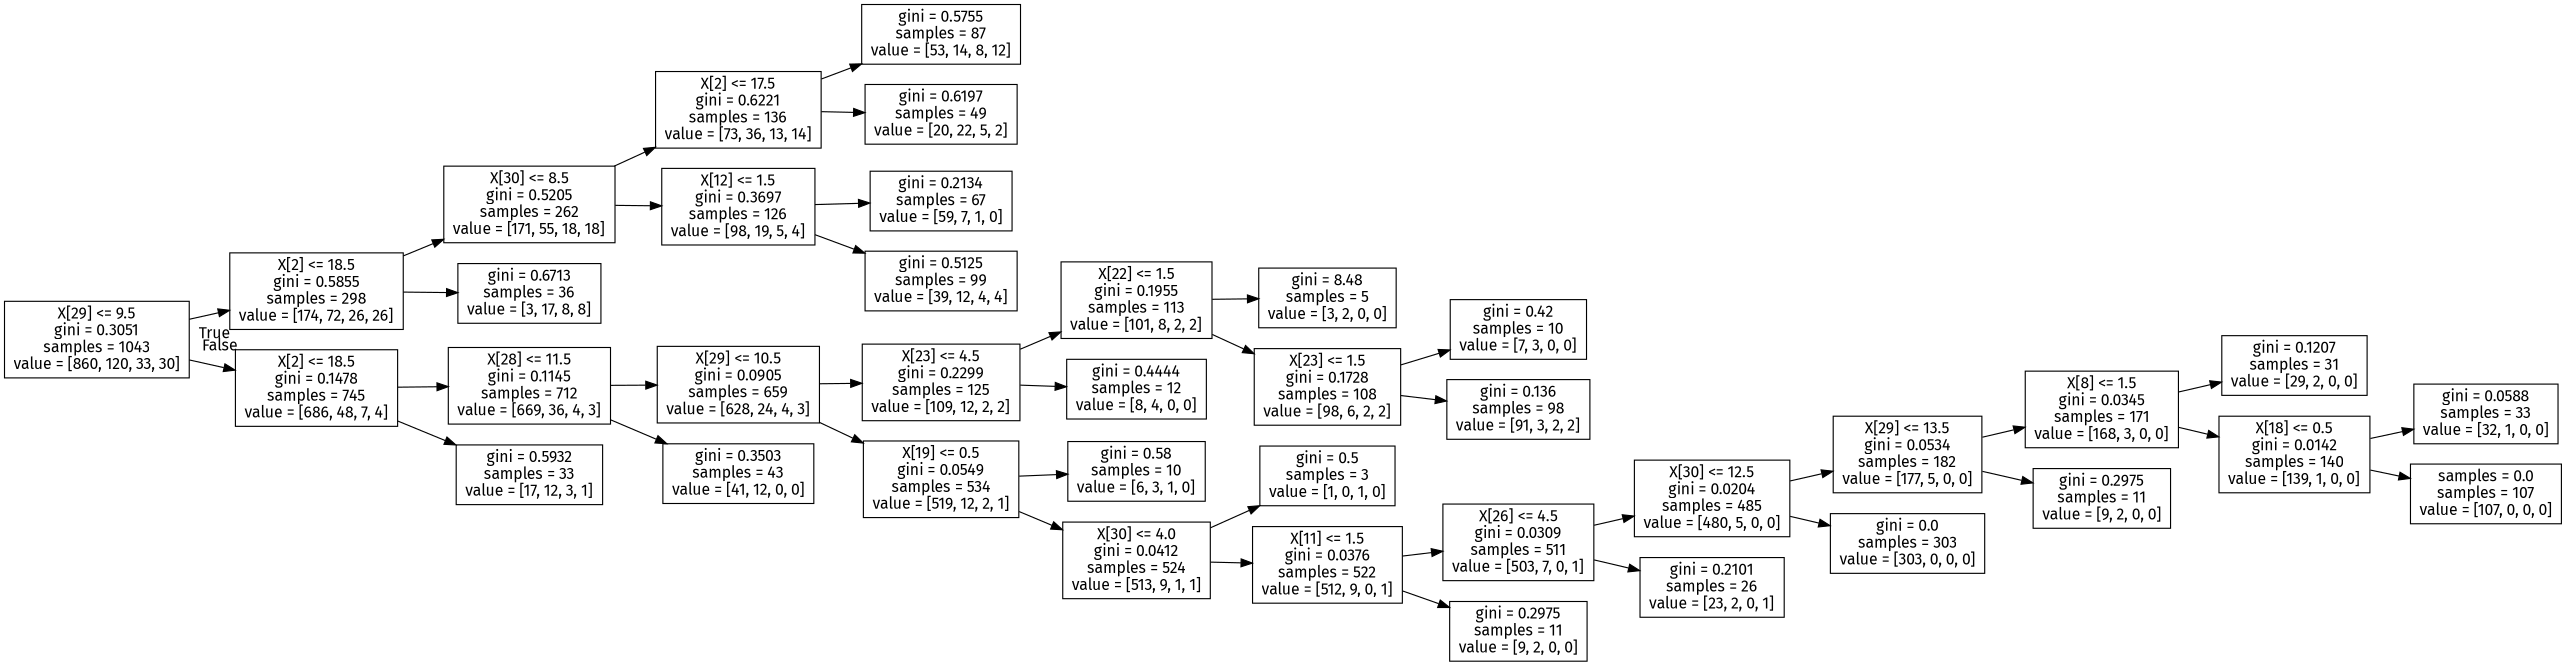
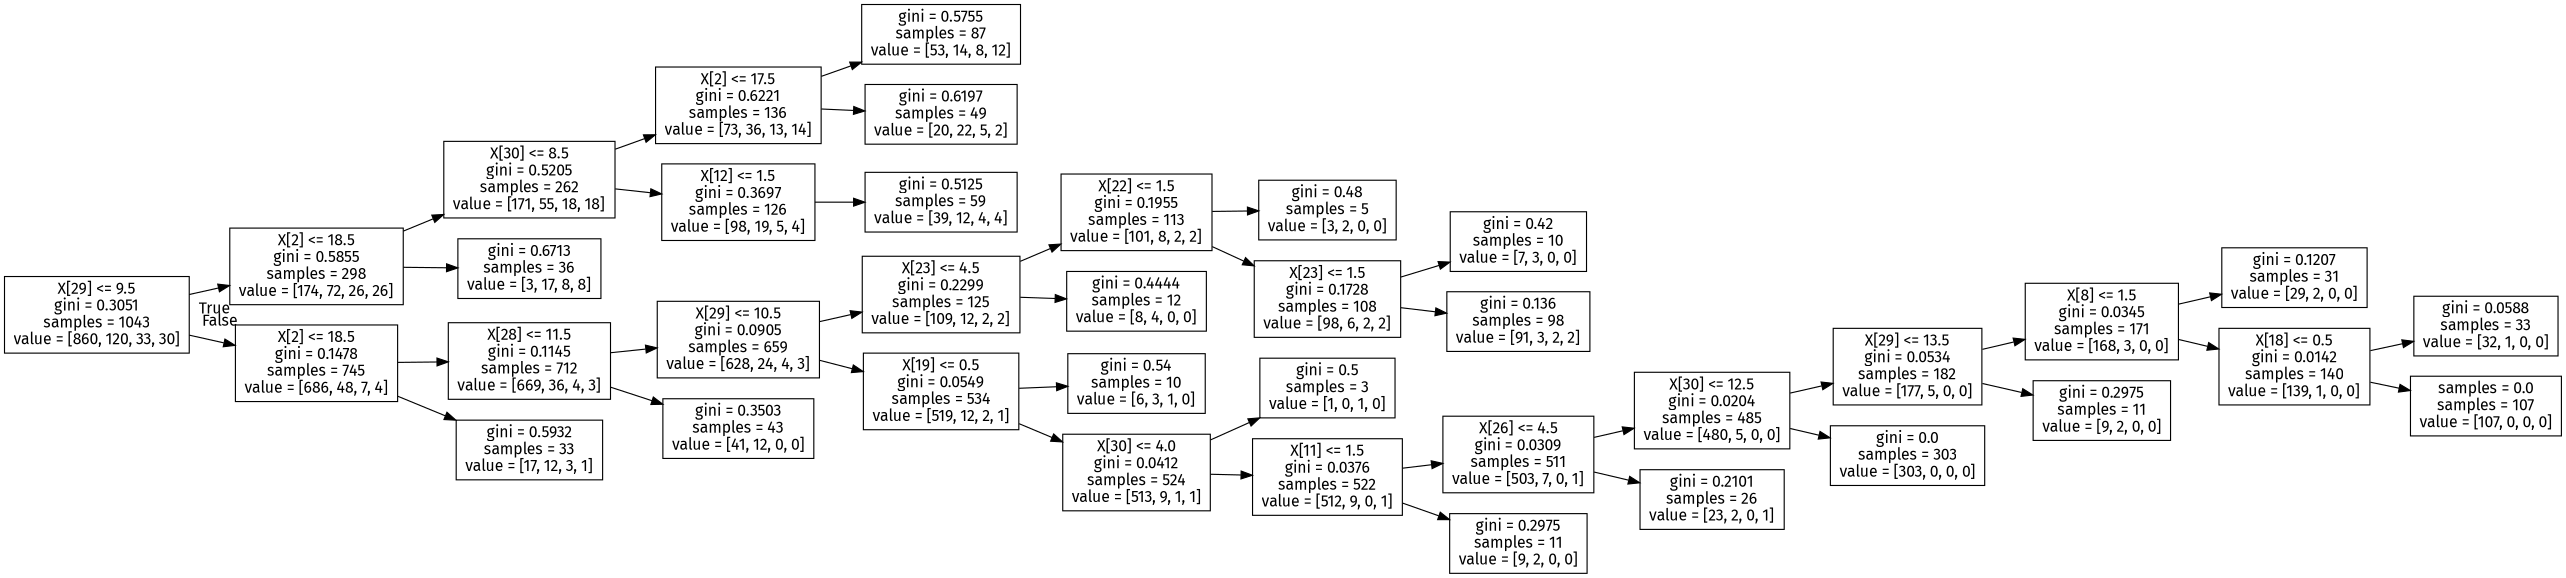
node "gini = 0.2134 samples = 67 value = [59, 7, 1, 0]": removed
node "gini = 0.5125 samples = 99 value = [39, 12, 4, 4]": label "gini = 0.5125 samples = 99 value = [39, 12, 4, 4]" -> "gini = 0.5125 samples = 59 value = [39, 12, 4, 4]"
node "gini = 8.48 samples = 5 value = [3, 2, 0, 0]": label "gini = 8.48 samples = 5 value = [3, 2, 0, 0]" -> "gini = 0.48 samples = 5 value = [3, 2, 0, 0]"
node "gini = 0.58 samples = 10 value = [6, 3, 1, 0]": label "gini = 0.58 samples = 10 value = [6, 3, 1, 0]" -> "gini = 0.54 samples = 10 value = [6, 3, 1, 0]"
